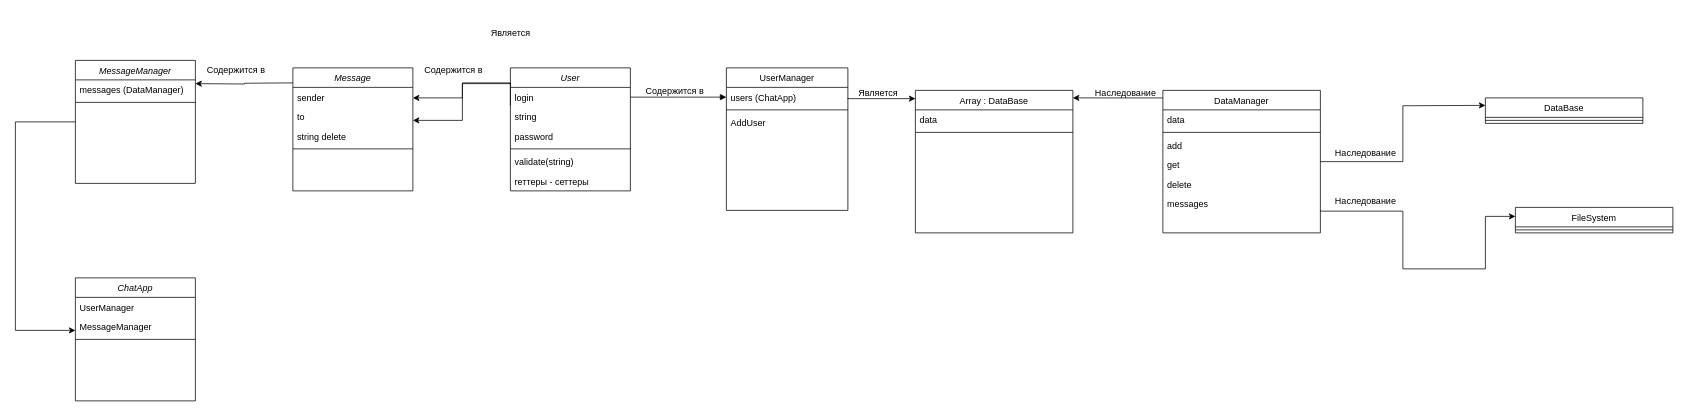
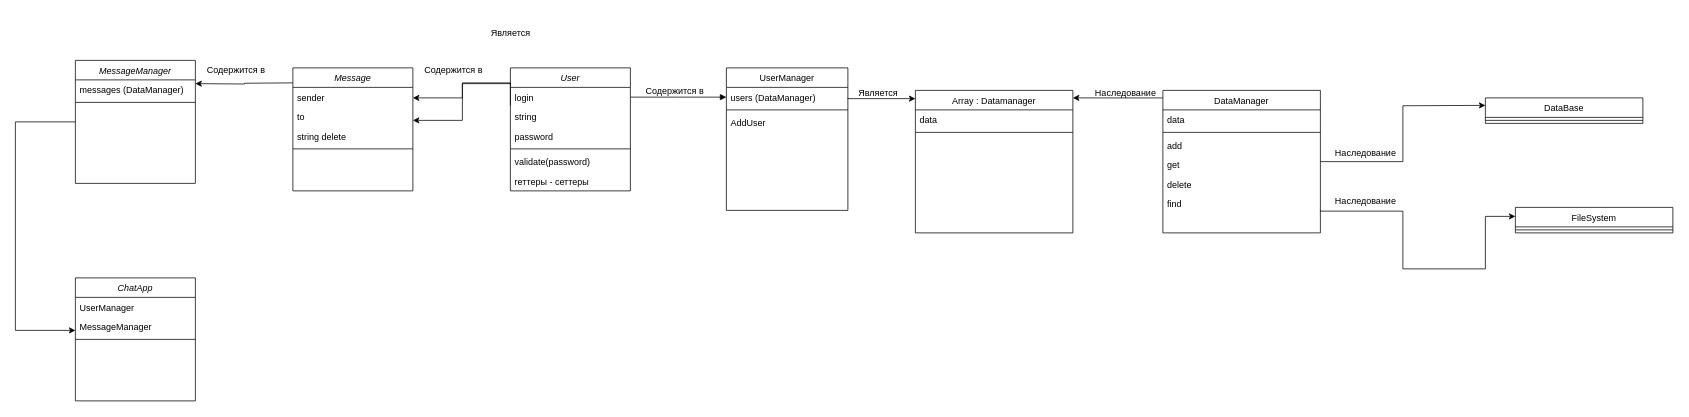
node "users (ChatApp)": label "users (ChatApp)" -> "users (DataManager)"
node "Array : DataBase": label "Array : DataBase" -> "Array : Datamanager"
node "validate(string)": label "validate(string)" -> "validate(password)"
node "messages": label "messages" -> "find"
